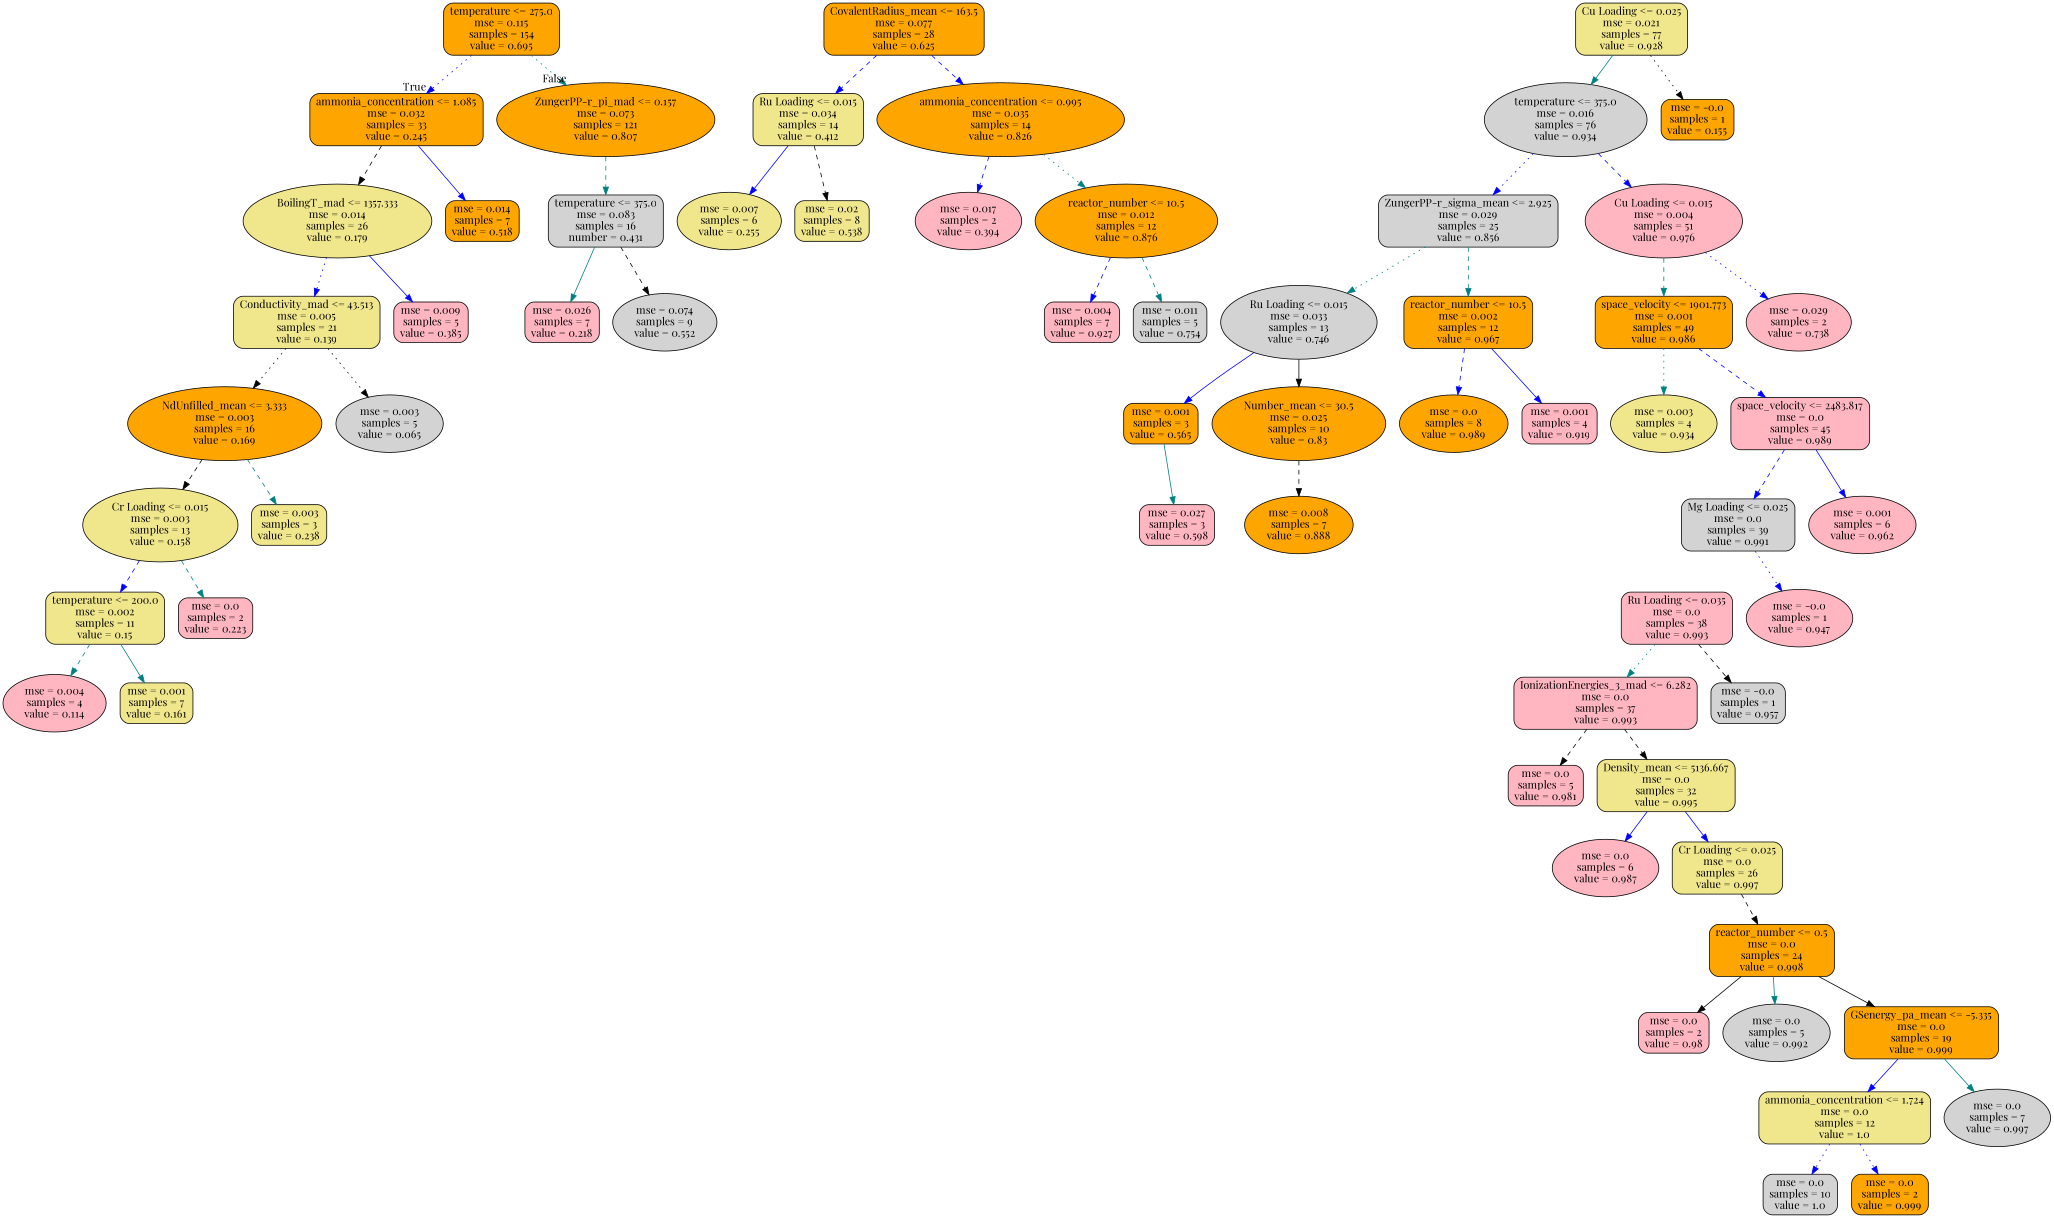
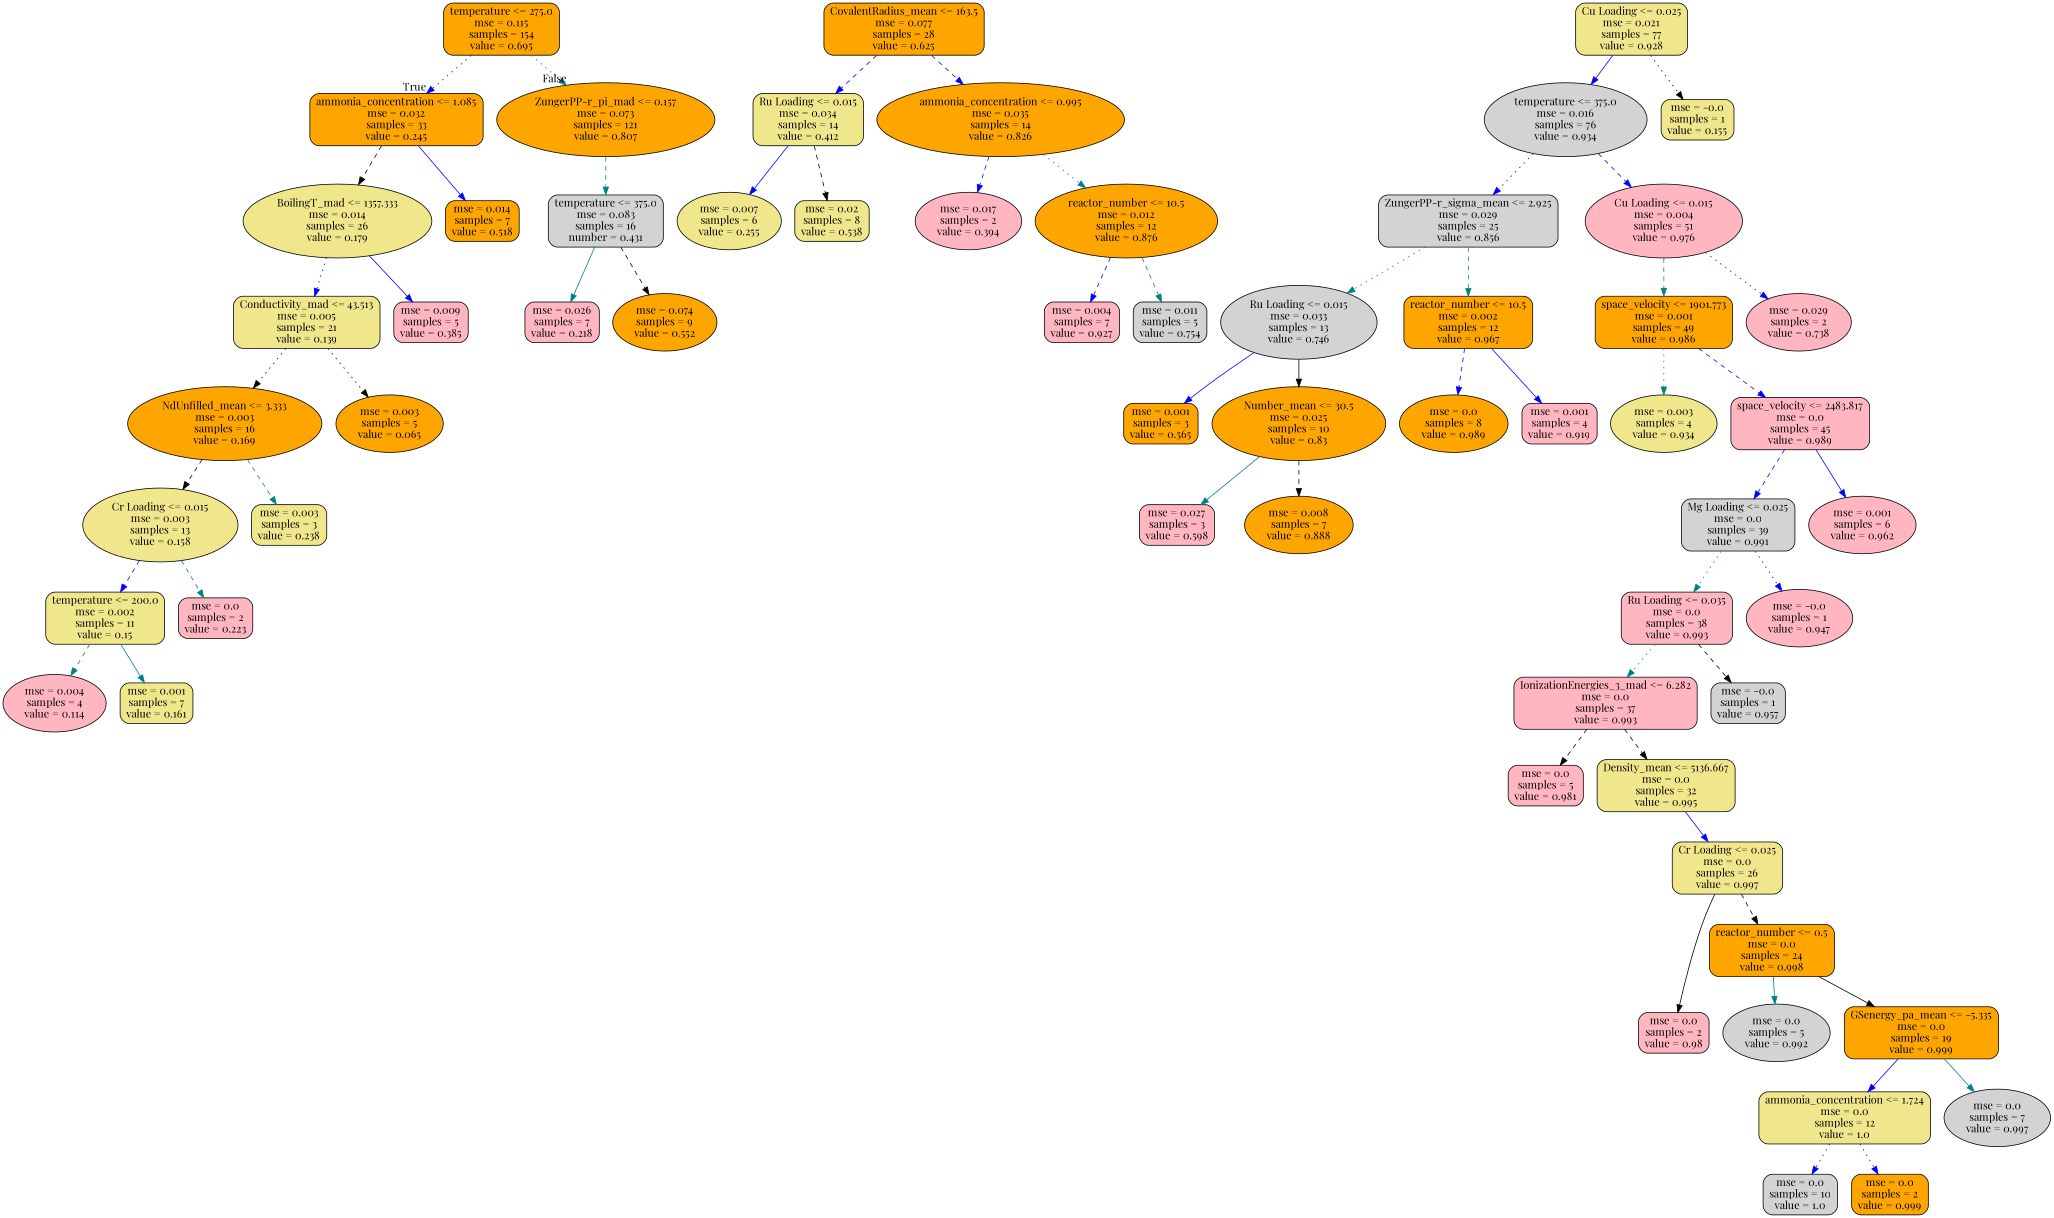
edge "Cu Loading <= 0.025 mse = 0.021 samples = 77 value = 0.928" -> "temperature <= 375.0 mse = 0.016 samples = 76 value = 0.934": color teal -> blue
node "mse = -0.0 samples = 1 value = 0.155": fillcolor orange -> khaki
node "mse = 0.074 samples = 9 value = 0.552": fillcolor lightgrey -> orange
node "mse = 0.003 samples = 5 value = 0.065": fillcolor lightgrey -> orange
edge "mse = 0.001 samples = 3 value = 0.565" -> "mse = 0.027 samples = 3 value = 0.598": now "Number_mean <= 30.5 mse = 0.025 samples = 10 value = 0.83" -> "mse = 0.027 samples = 3 value = 0.598"
edge "Mg Loading <= 0.025 mse = 0.0 samples = 39 value = 0.991" -> "Ru Loading <= 0.035 mse = 0.0 samples = 38 value = 0.993": added
node "mse = 0.0 samples = 6 value = 0.987": removed
edge "reactor_number <= 0.5 mse = 0.0 samples = 24 value = 0.998" -> "mse = 0.0 samples = 2 value = 0.98": now "Cr Loading <= 0.025 mse = 0.0 samples = 26 value = 0.997" -> "mse = 0.0 samples = 2 value = 0.98"
